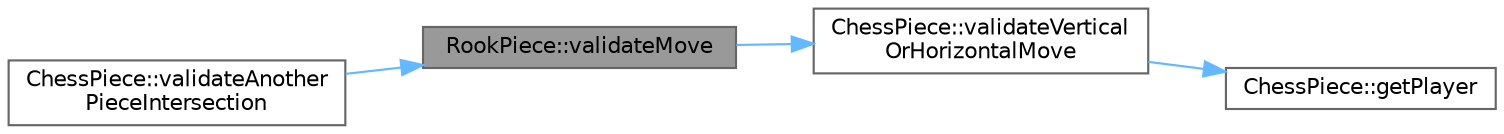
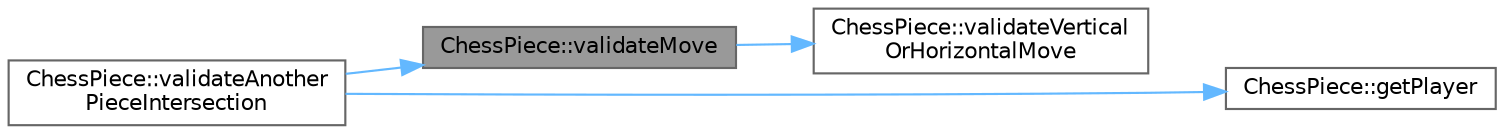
node "RookPiece::validateMove": label "RookPiece::validateMove" -> "ChessPiece::validateMove"
edge "ChessPiece::validateVertical OrHorizontalMove" -> "ChessPiece::getPlayer": now "ChessPiece::validateAnother PieceIntersection" -> "ChessPiece::getPlayer"
